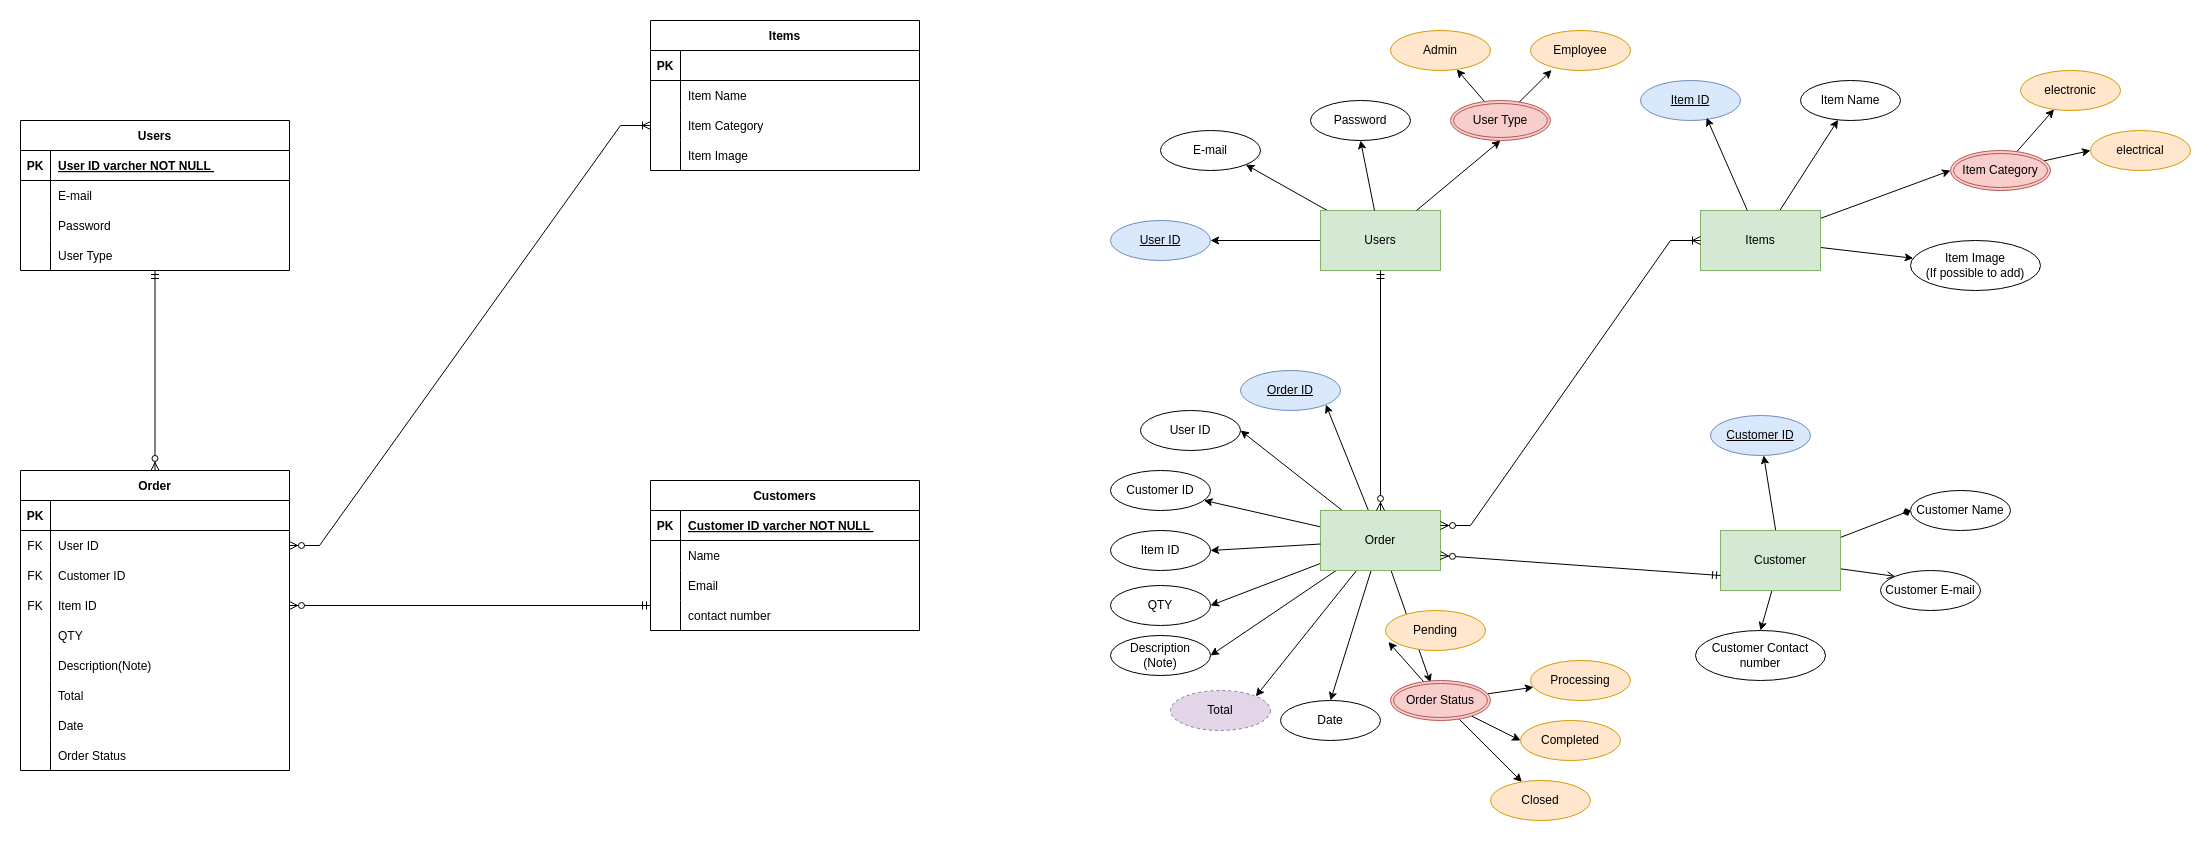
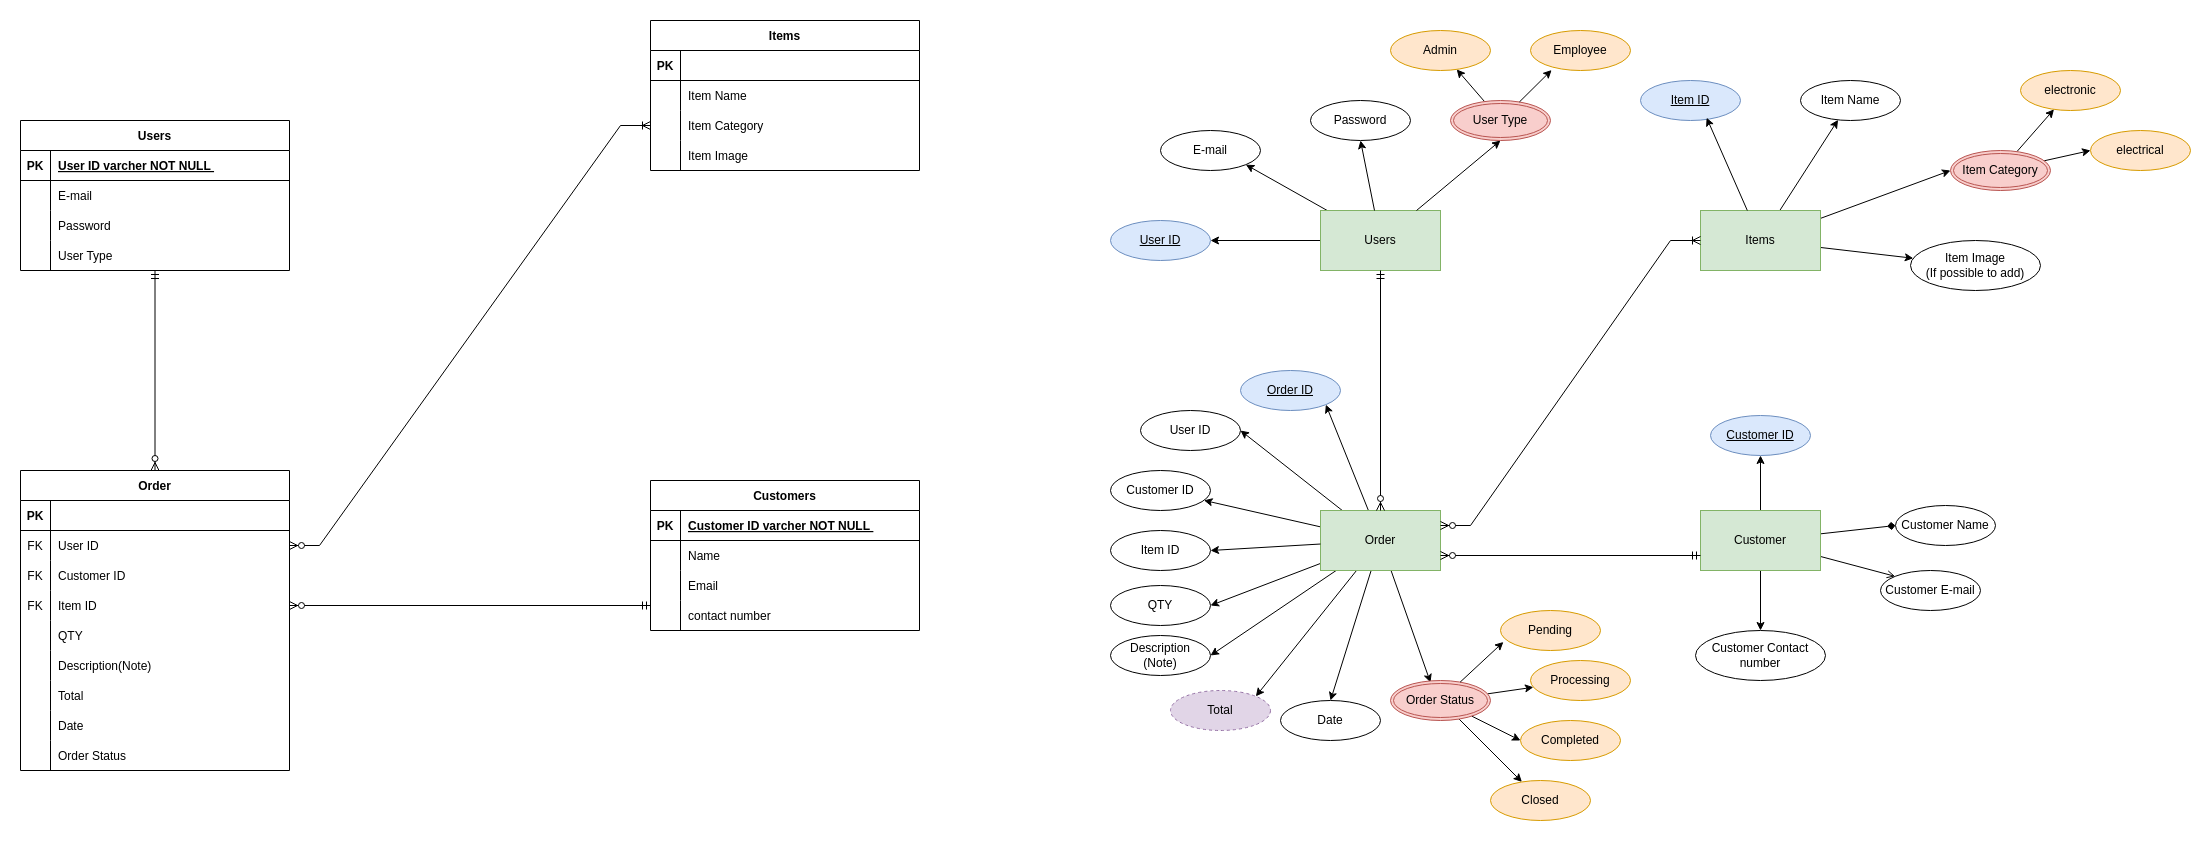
node "Customer Name": moved (1961, 511) -> (1946, 526)
node "Customer": moved (1781, 561) -> (1761, 541)
node "Pending": moved (1436, 631) -> (1551, 631)
